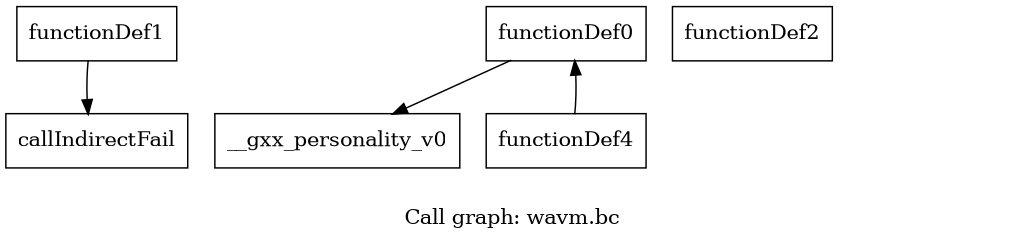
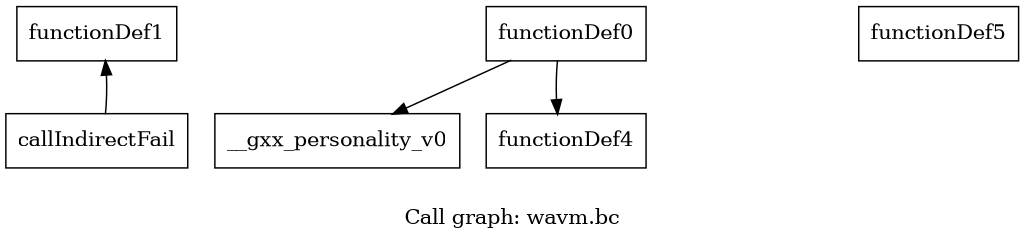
node "functionDef2": removed
node "functionDef5": added
edge "functionDef1" -> "callIndirectFail": reversed
edge "functionDef4" -> "functionDef0": reversed
